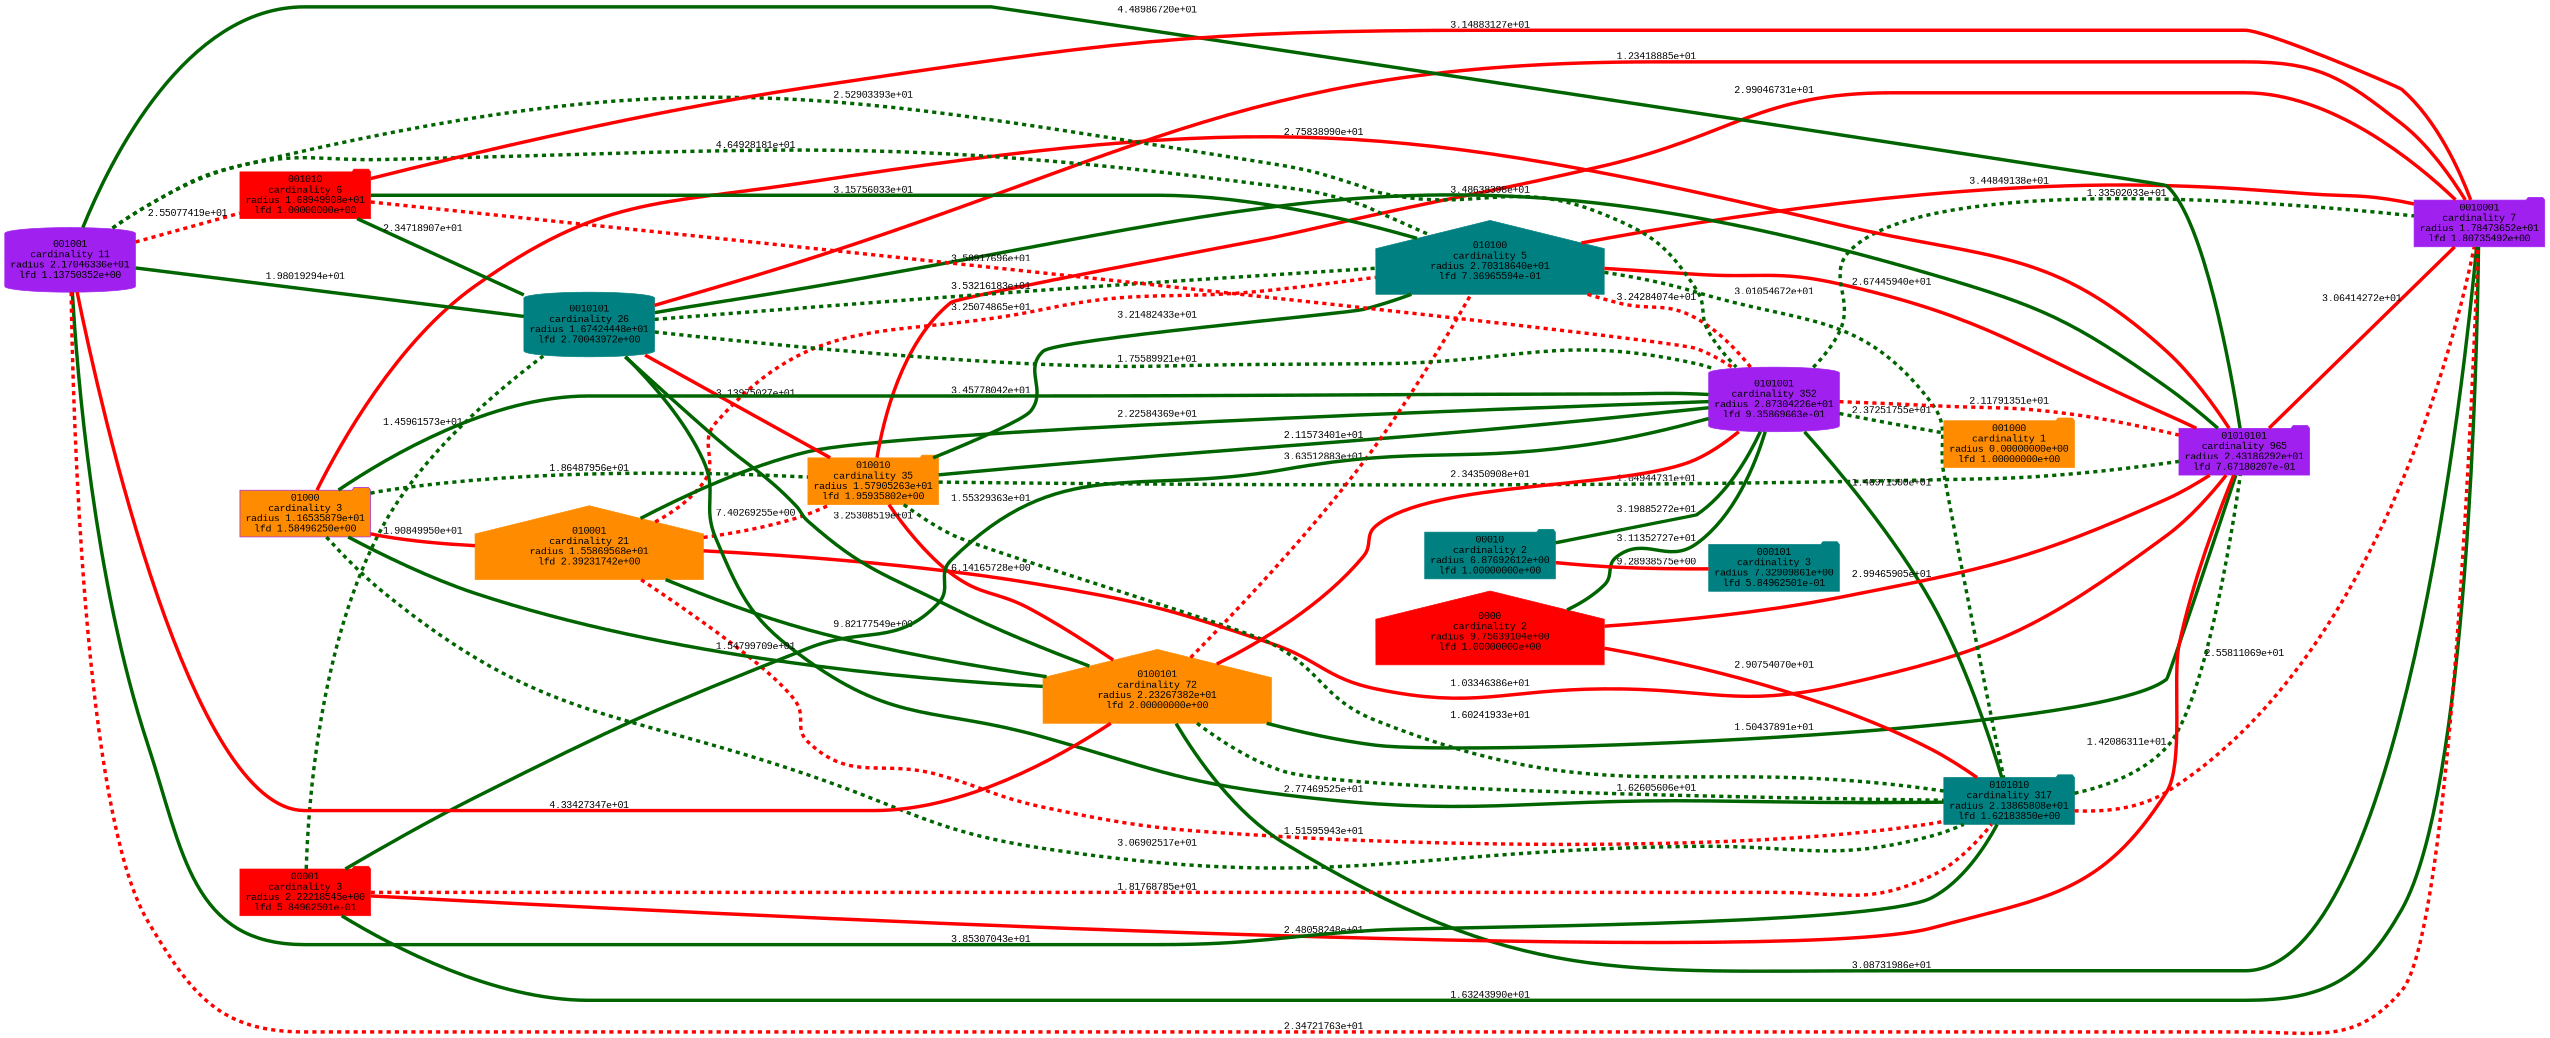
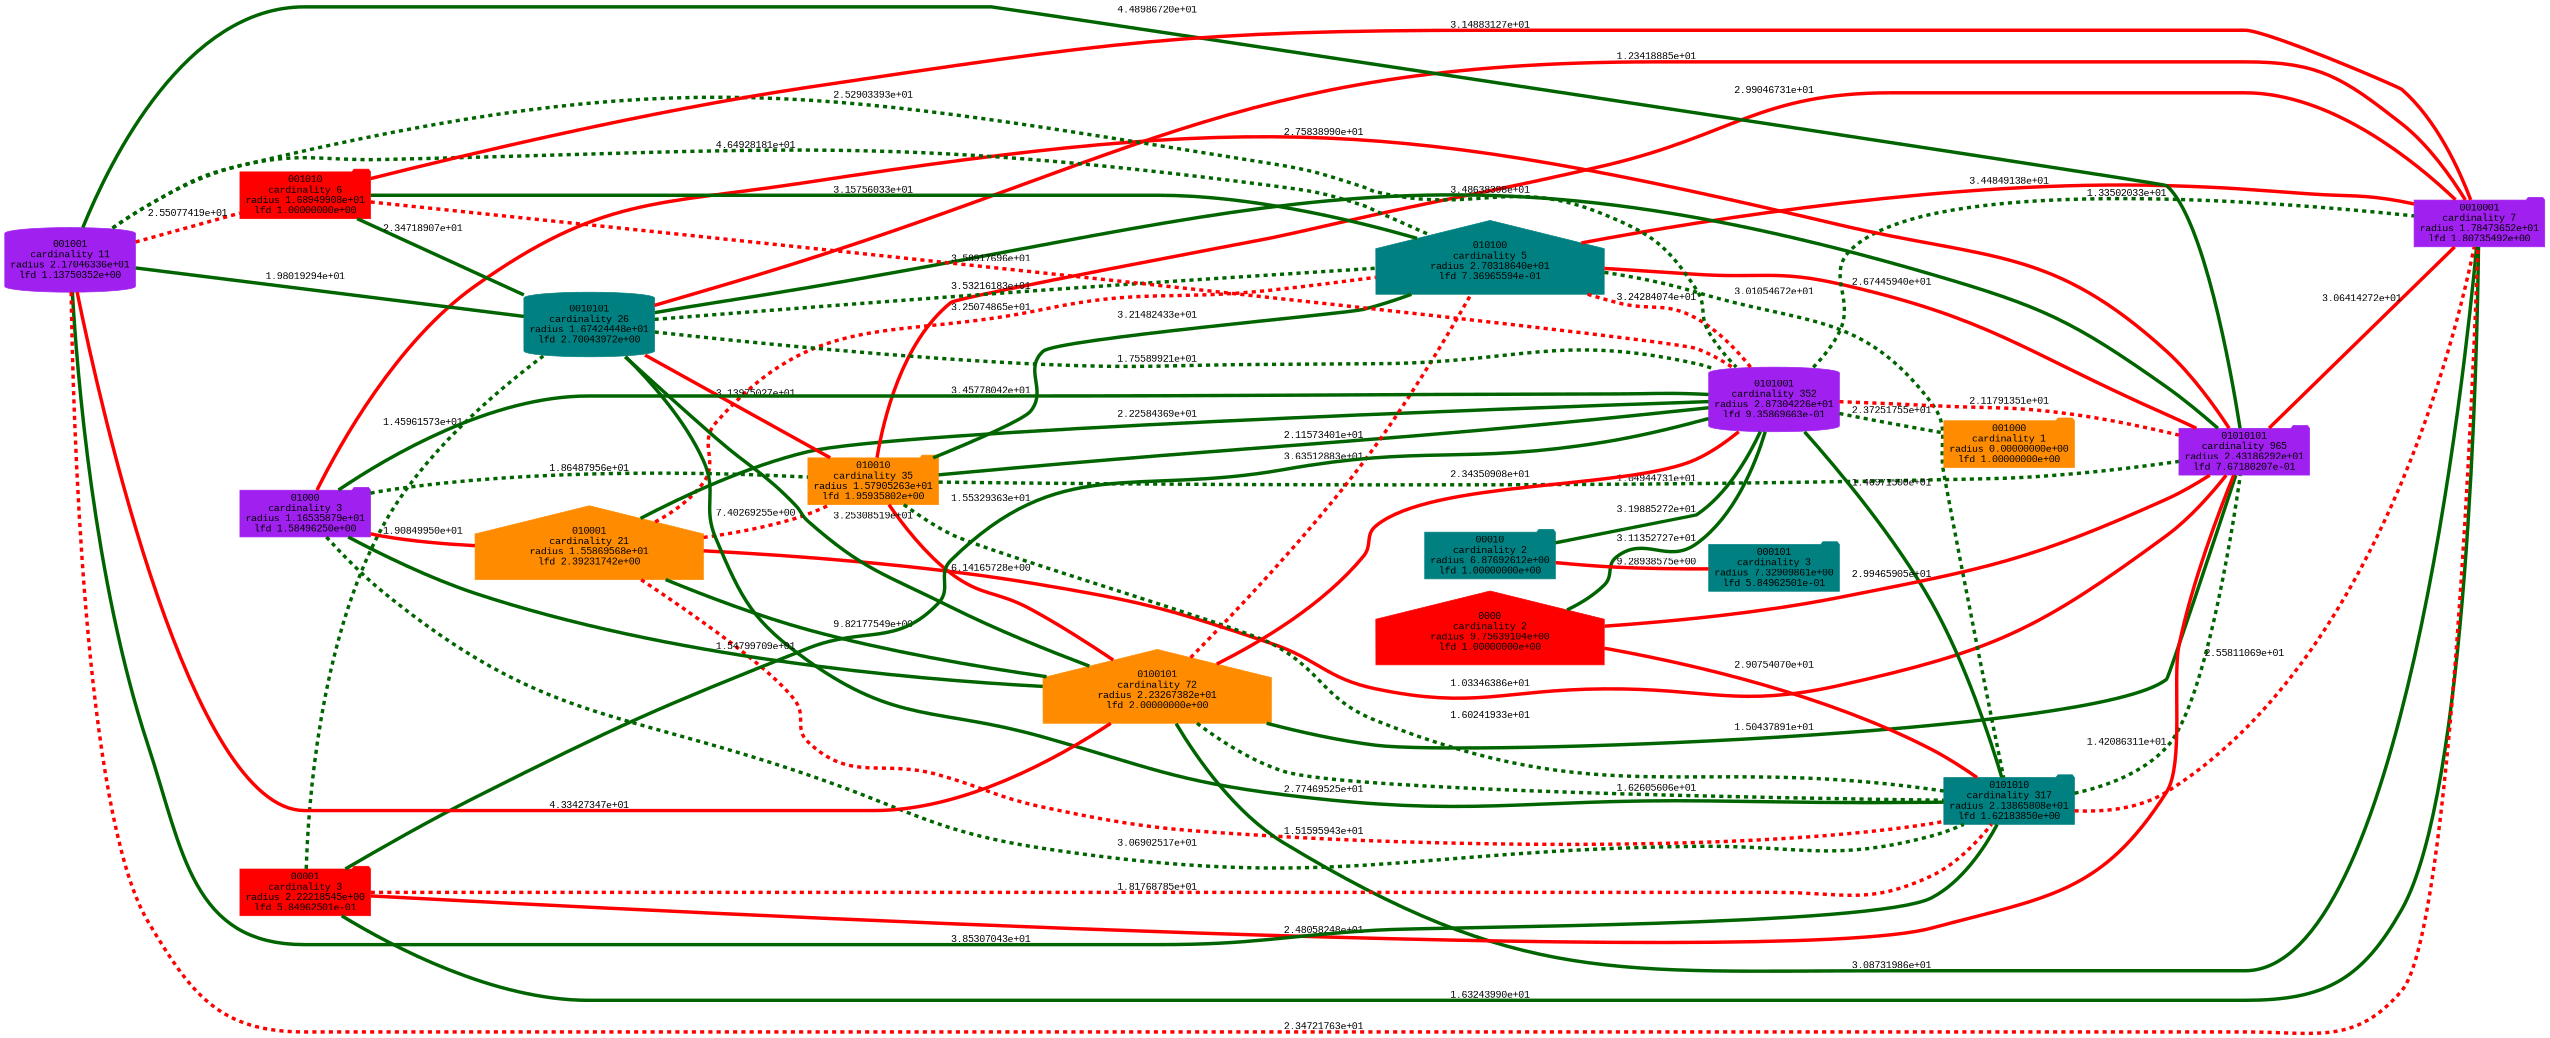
node "01000 cardinality 3 radius 1.16535879e+01 lfd 1.58496250e+00": fillcolor darkorange -> purple
